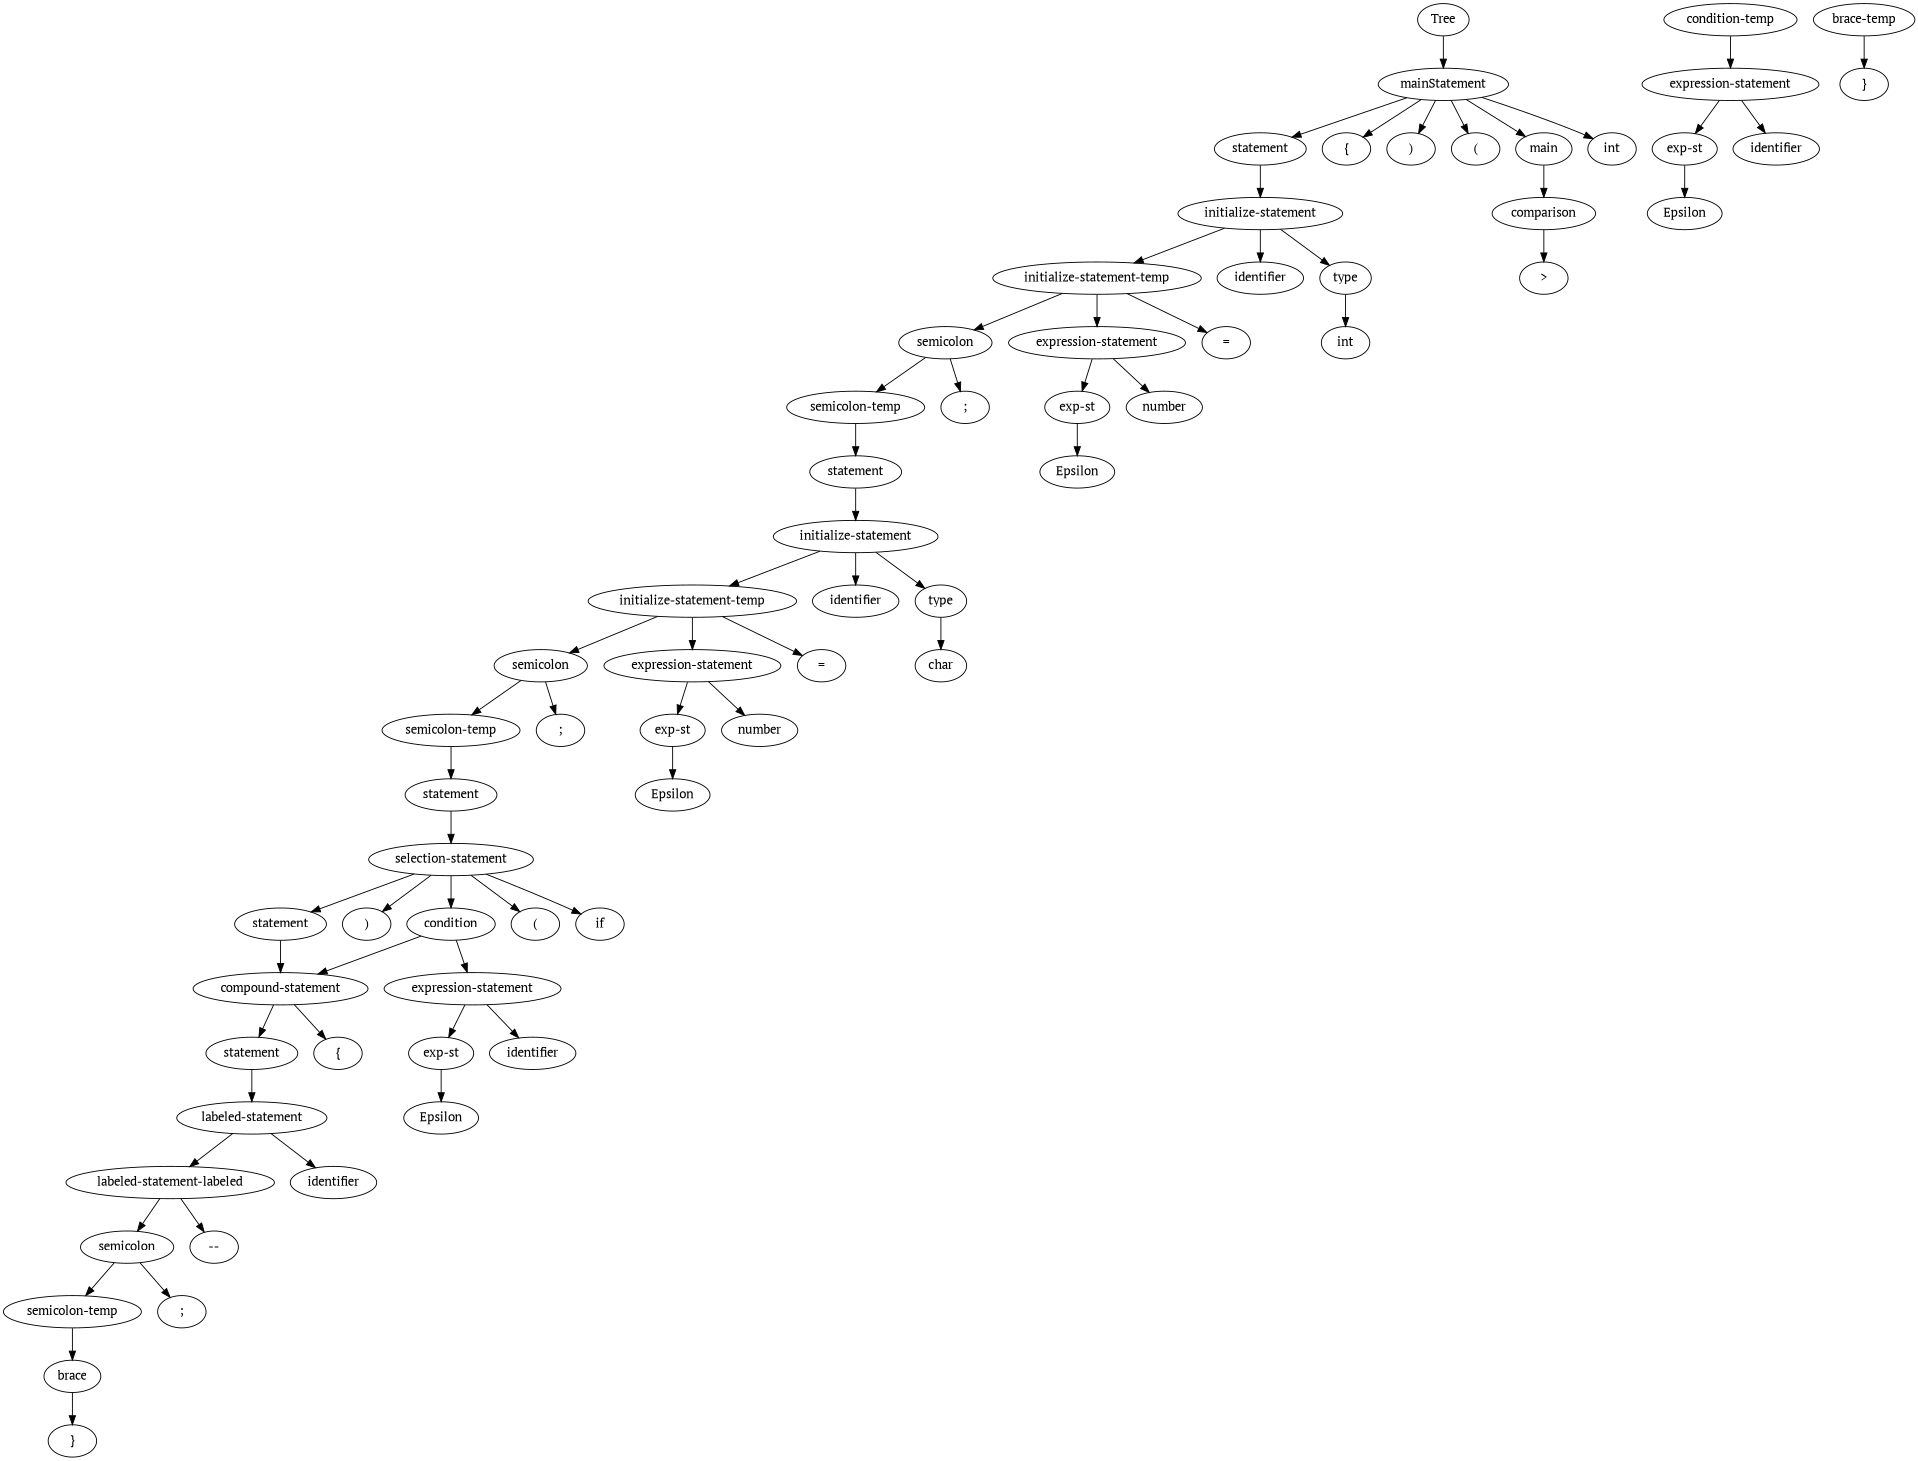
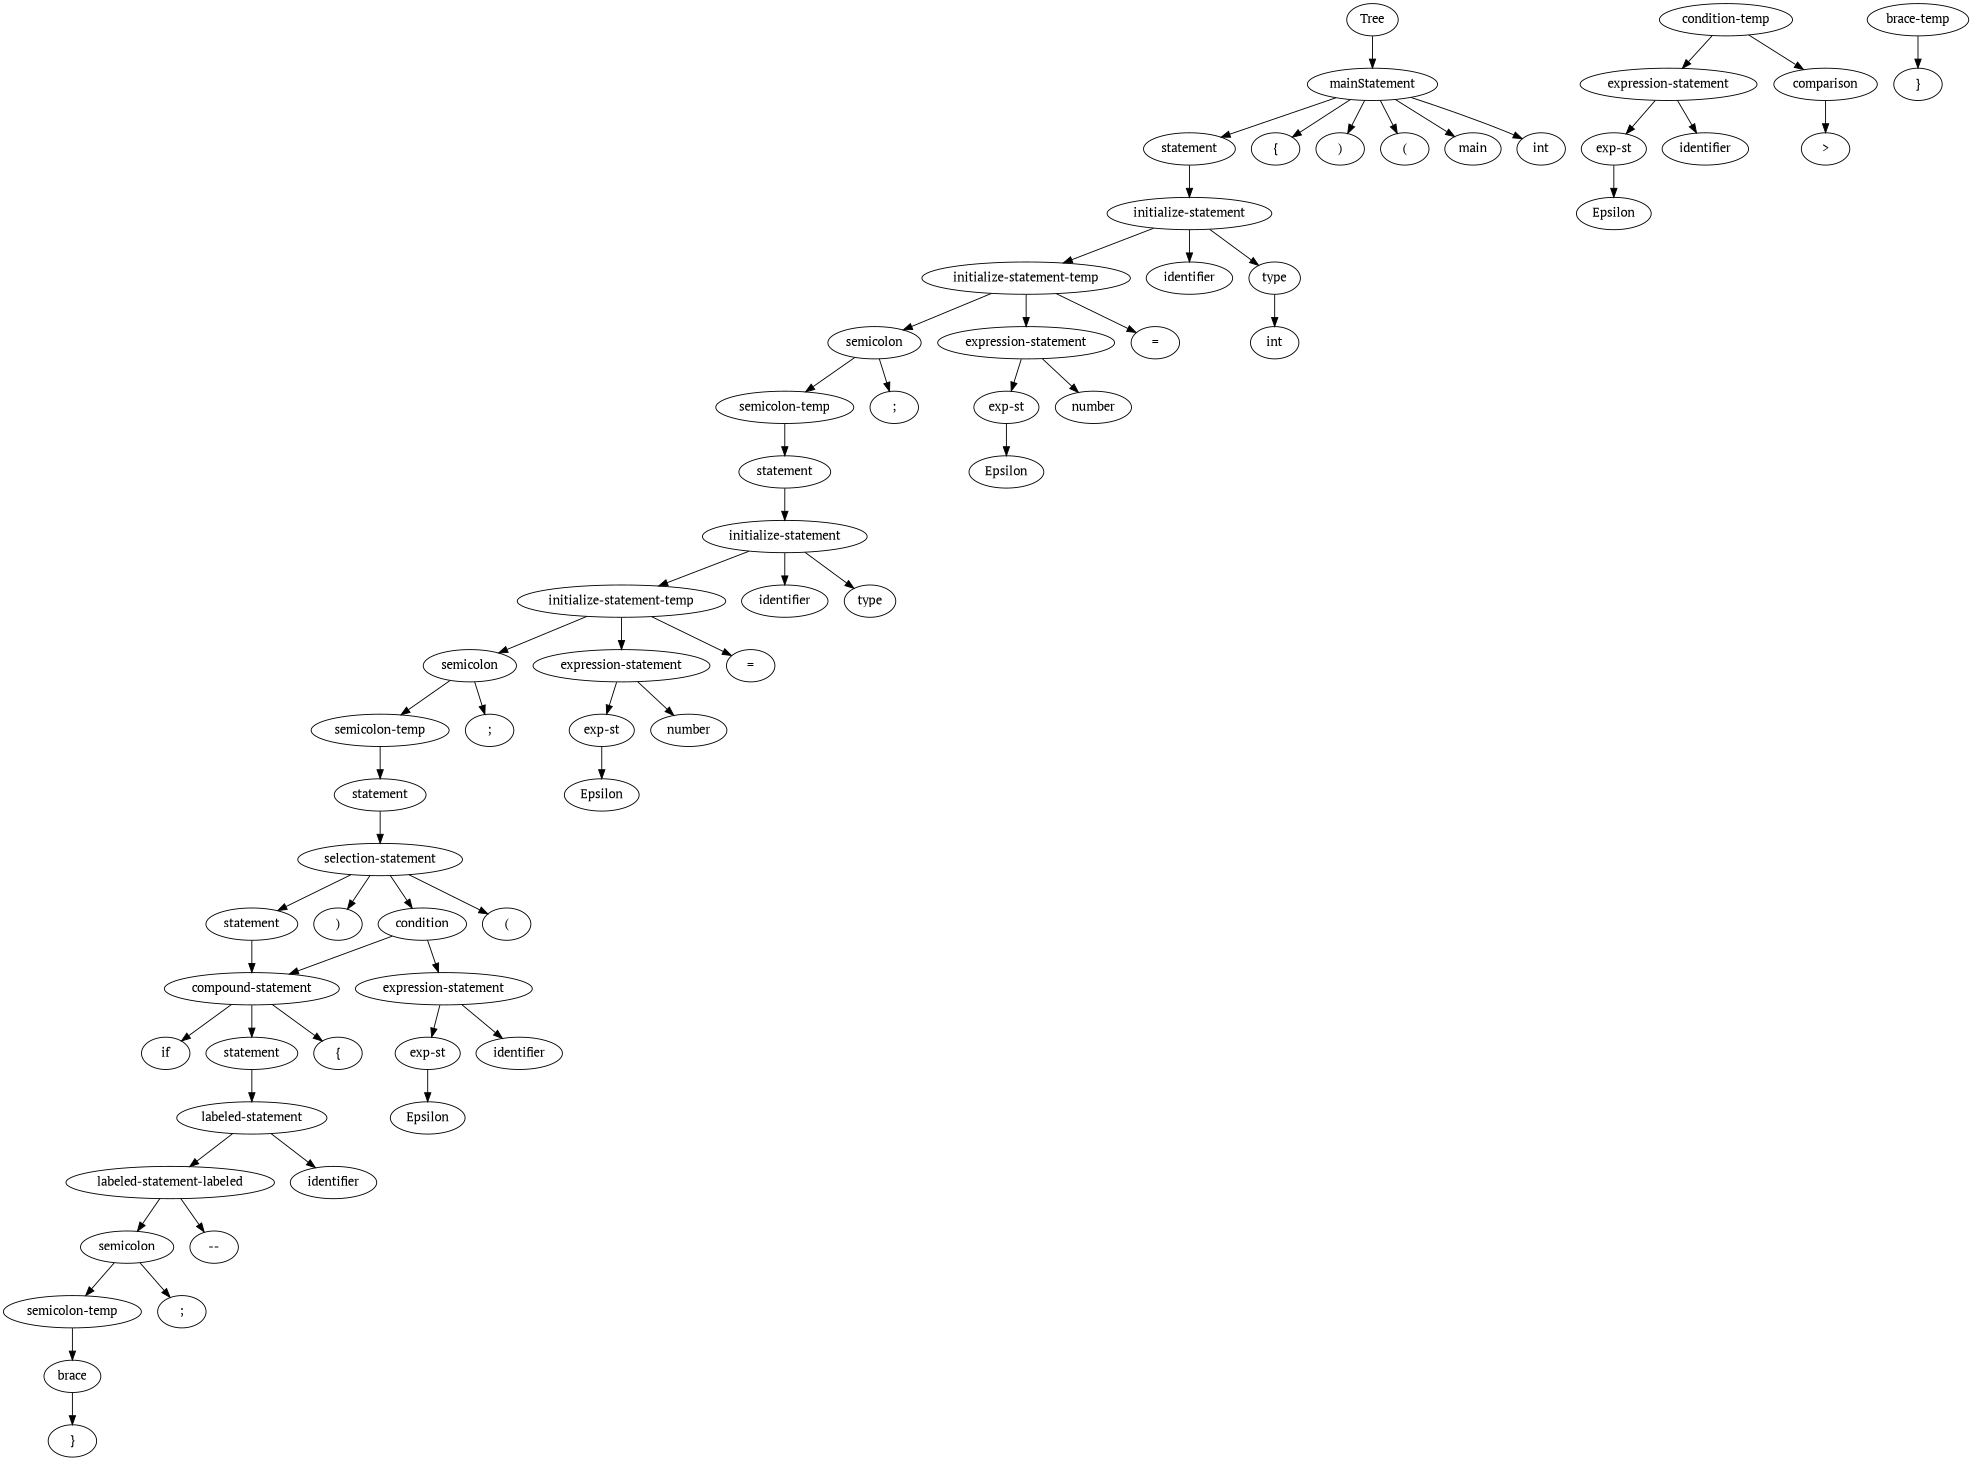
edge "main" -> "comparison": now "condition-temp" -> "comparison"
node "char": removed
edge "selection-statement" -> "if": now "compound-statement" -> "if"
